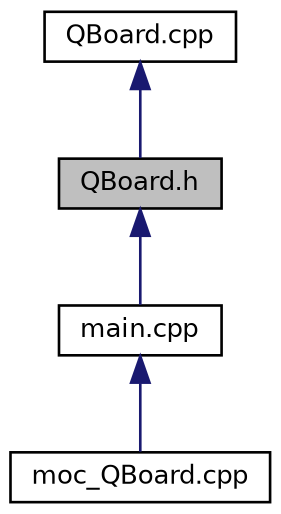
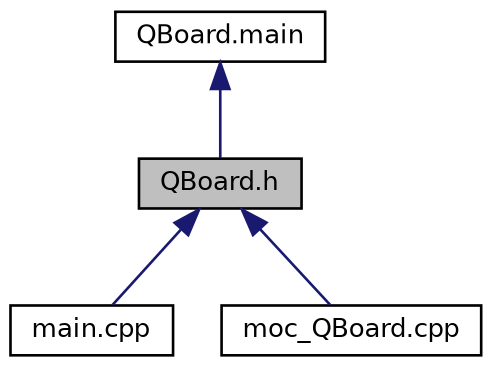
node "QBoard.cpp": label "QBoard.cpp" -> "QBoard.main"
edge "moc_QBoard.cpp" -> "main.cpp": now "moc_QBoard.cpp" -> "QBoard.h"
